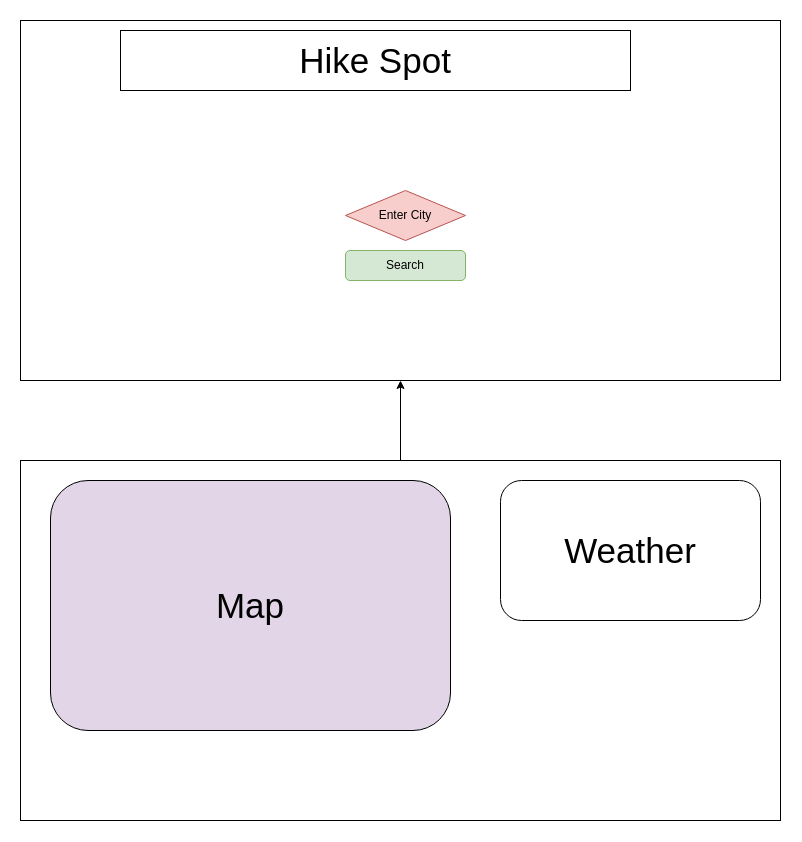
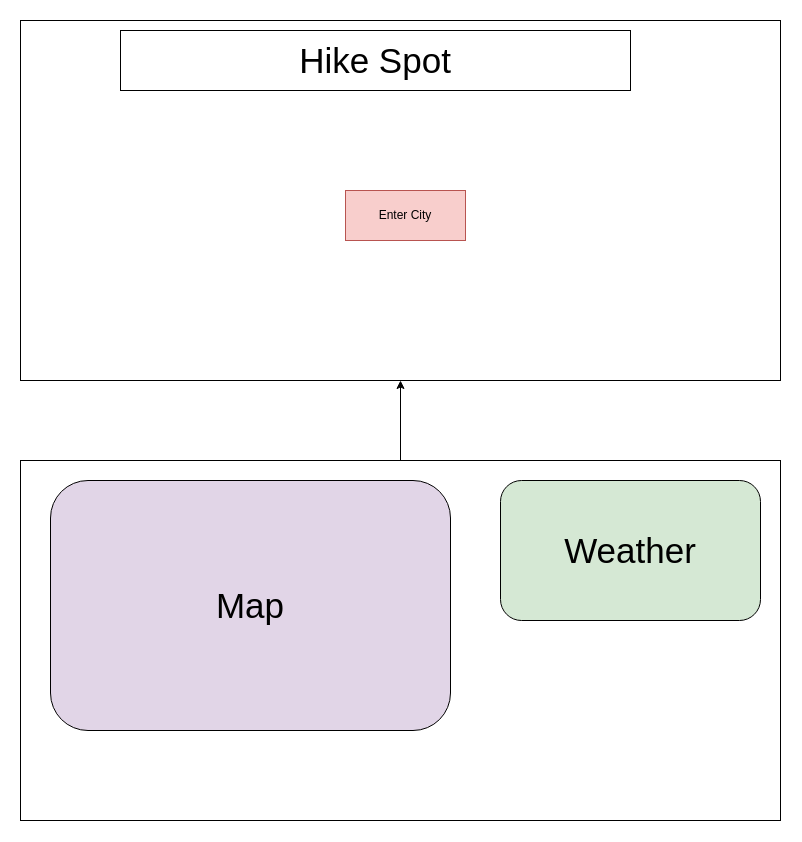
node "Enter City": shape diamond -> rectangle
node "Search": removed
node "Weather": fillcolor #ffffff -> #d5e8d4
